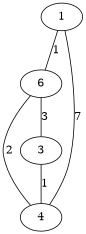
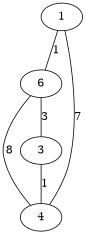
edge "6" -- "4": label "2" -> "8"
